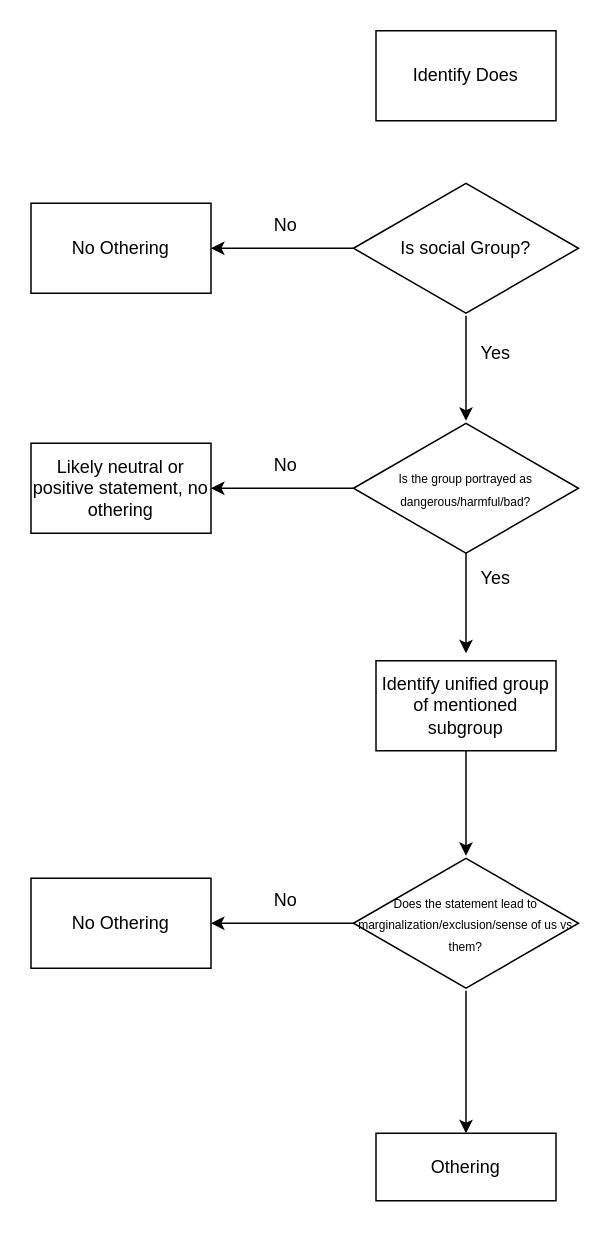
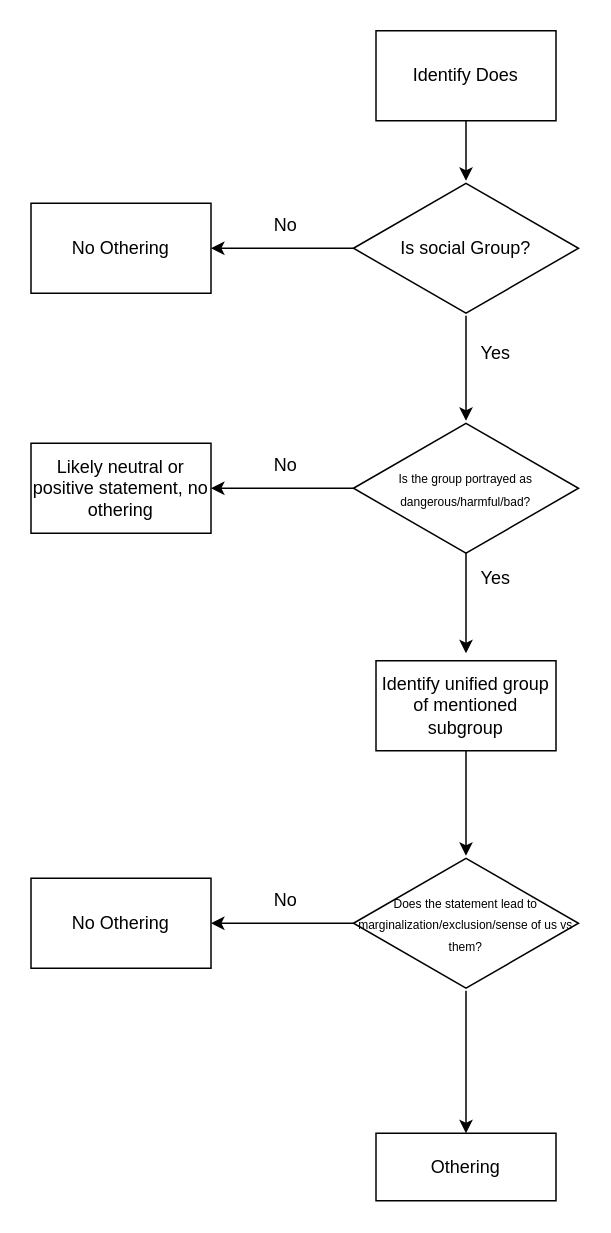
edge "Identify Does" -> "Is social Group?": added
